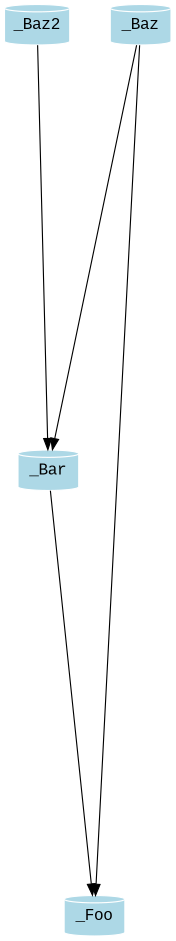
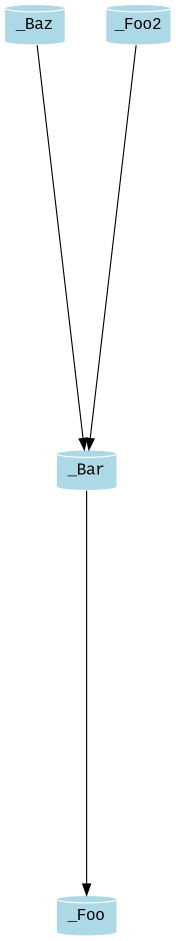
node "_Baz2": label "_Baz2" -> "_Foo2"
edge "_Baz" -> "_Foo": removed
